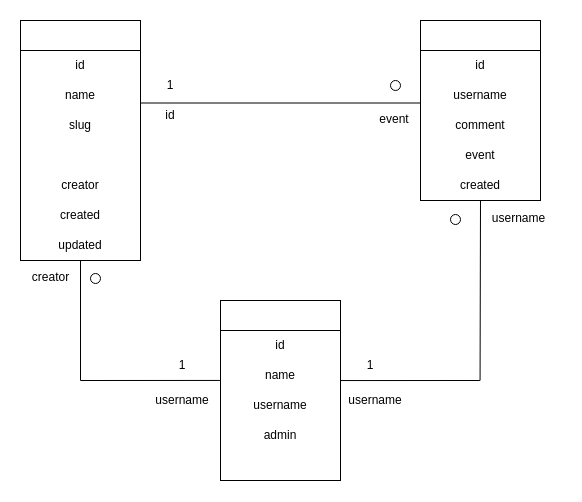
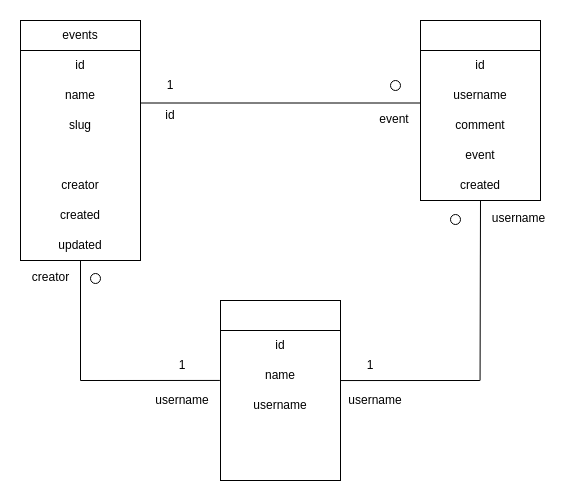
node "events": added
node "admin": removed
